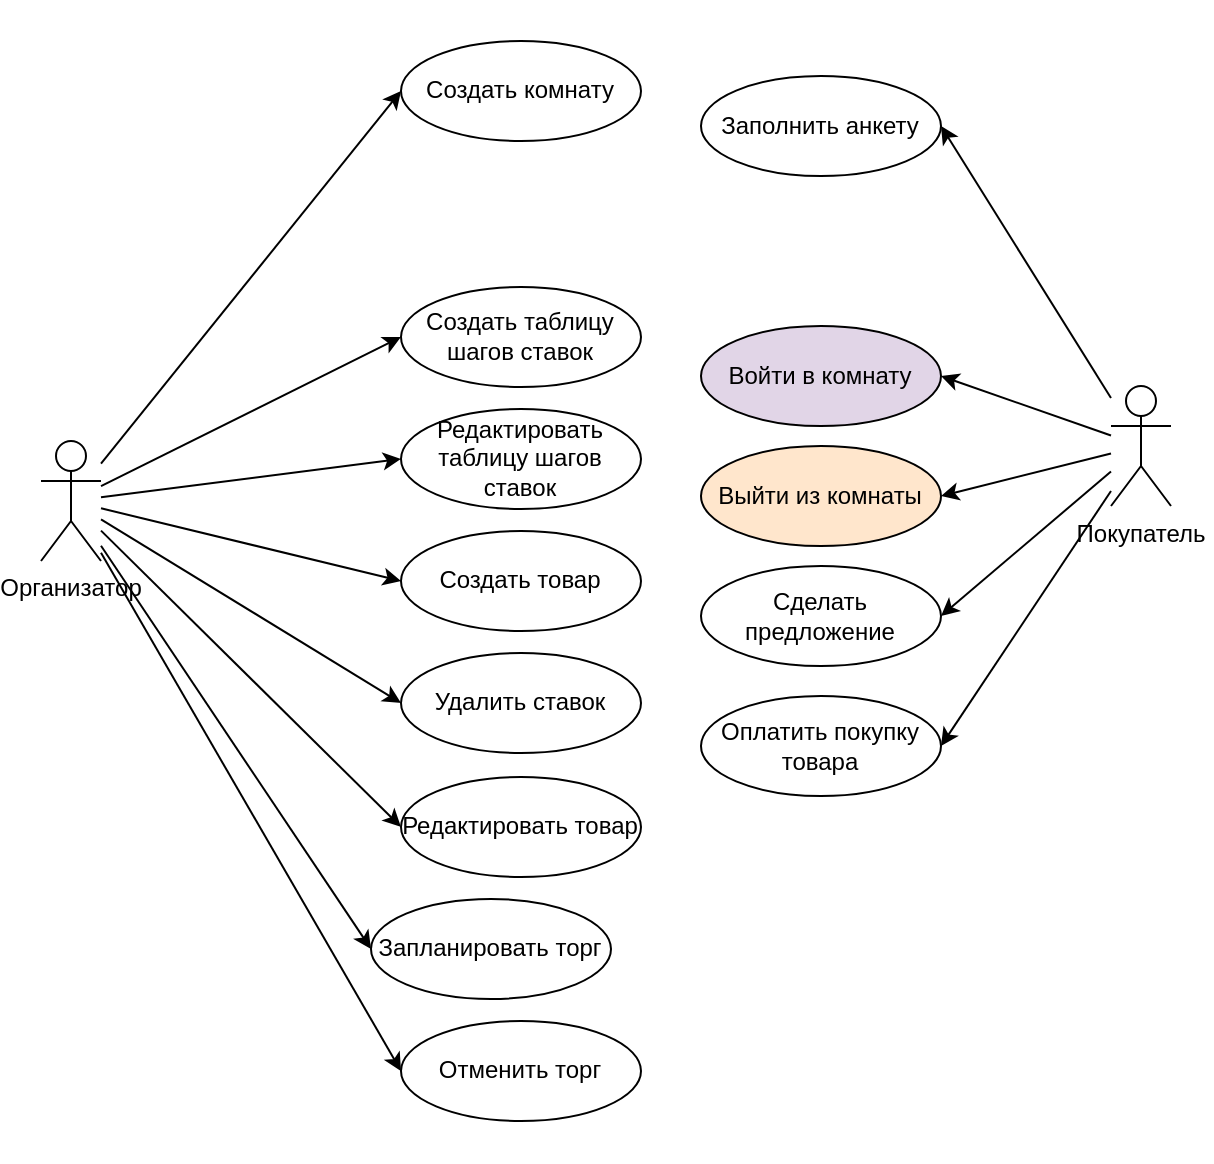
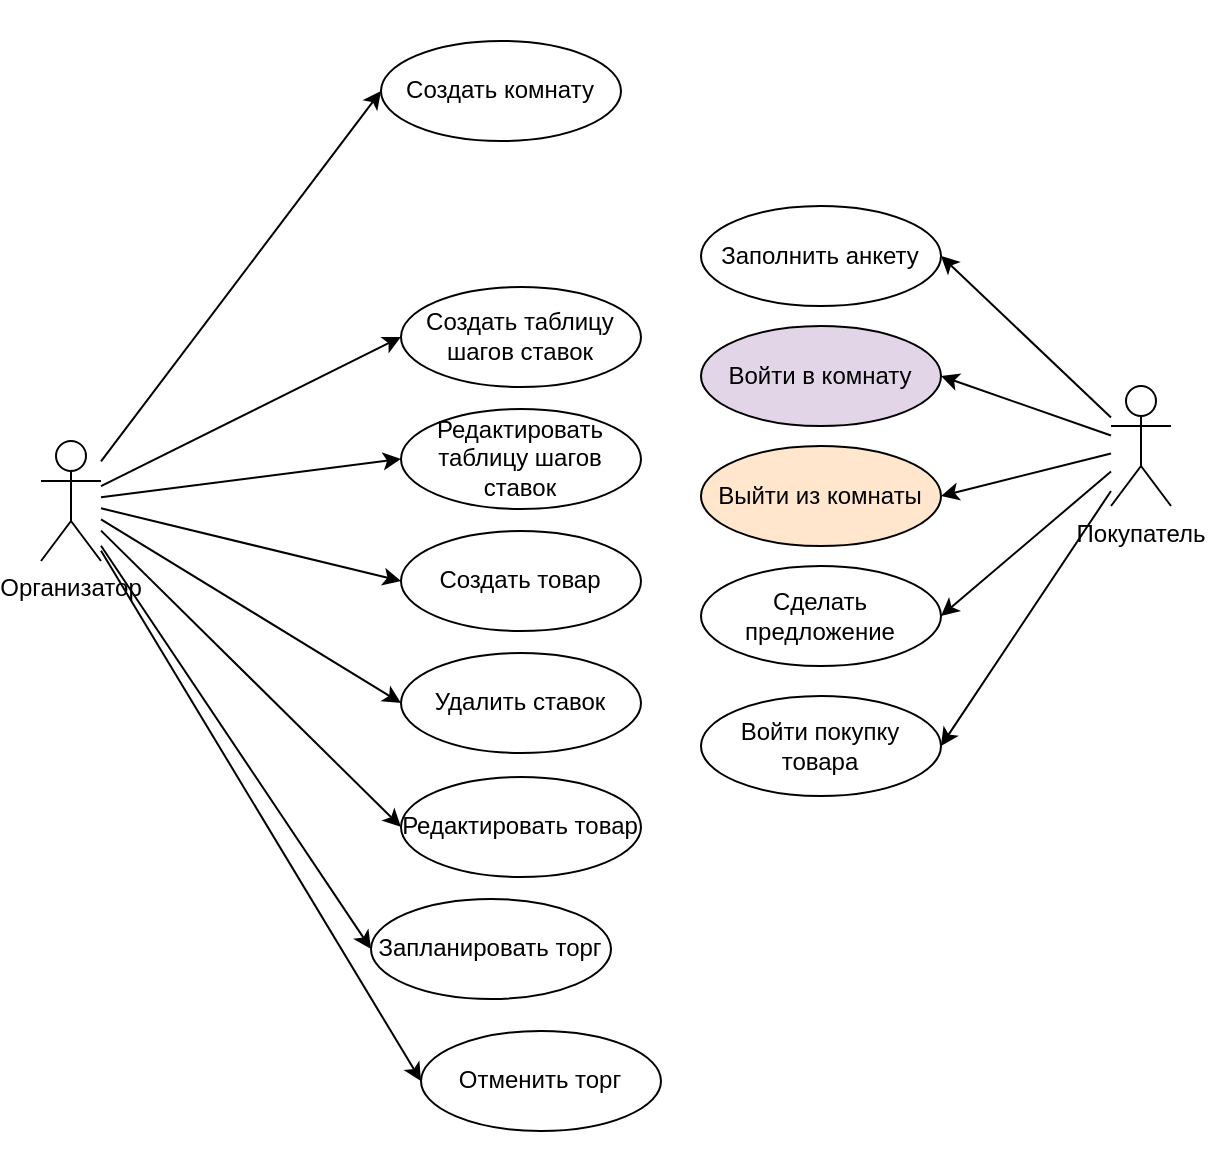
node "Создать комнату": moved (521, 91) -> (501, 91)
node "Заполнить анкету": moved (821, 126) -> (821, 256)
node "Оплатить покупку товара": label "Оплатить покупку товара" -> "Войти покупку товара"
node "Отменить торг": moved (521, 1071) -> (541, 1081)
